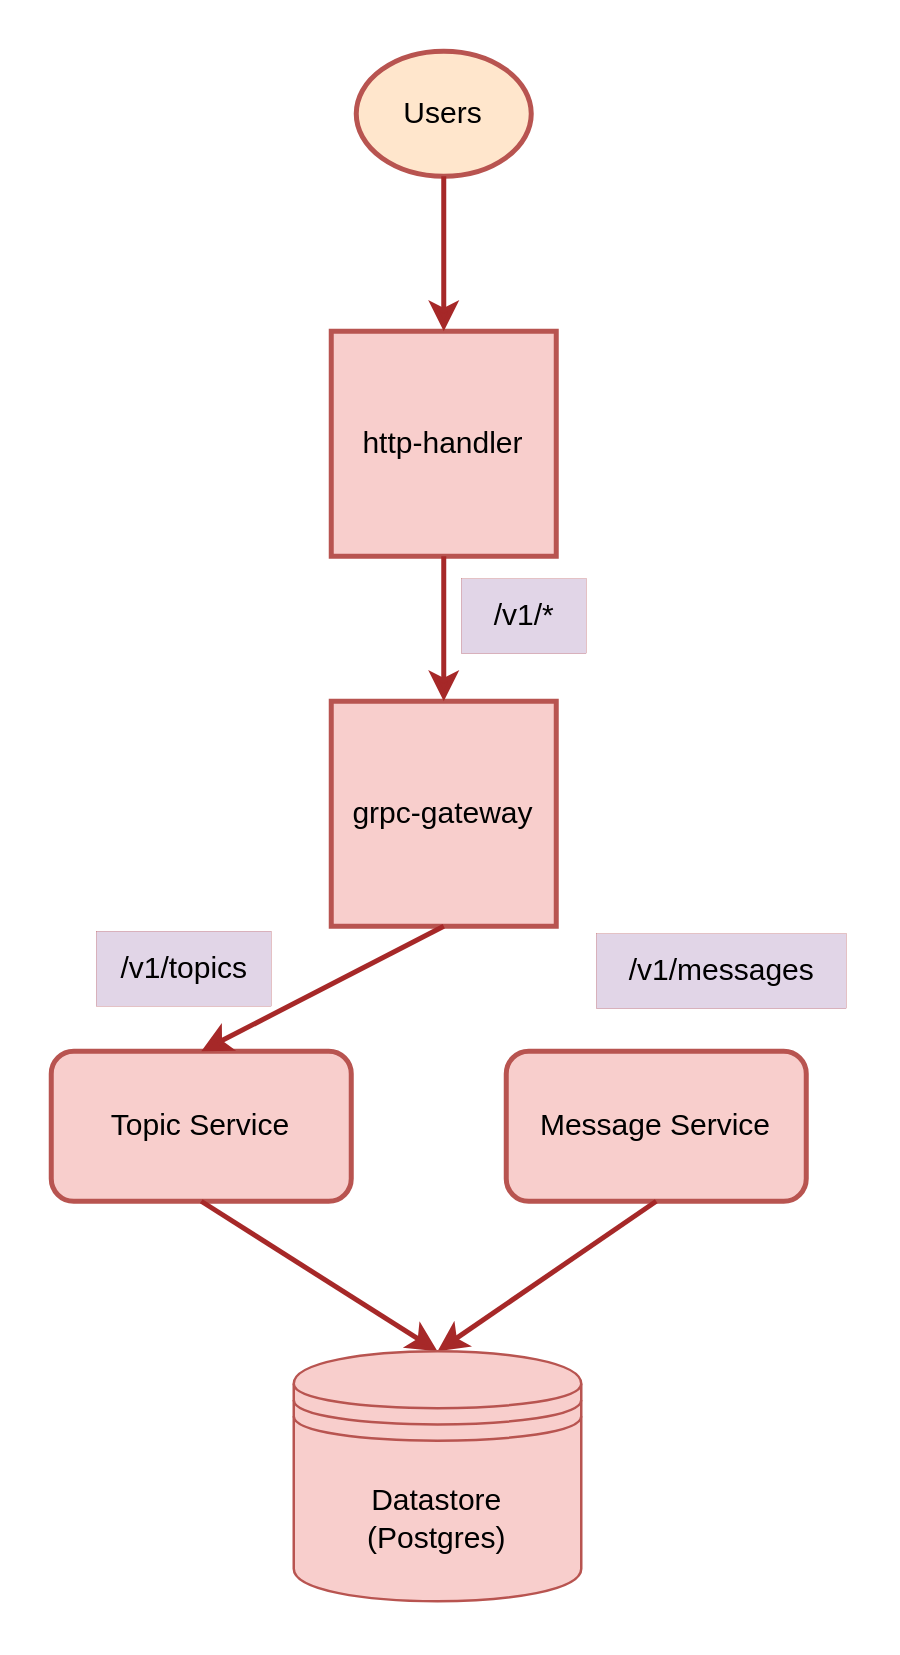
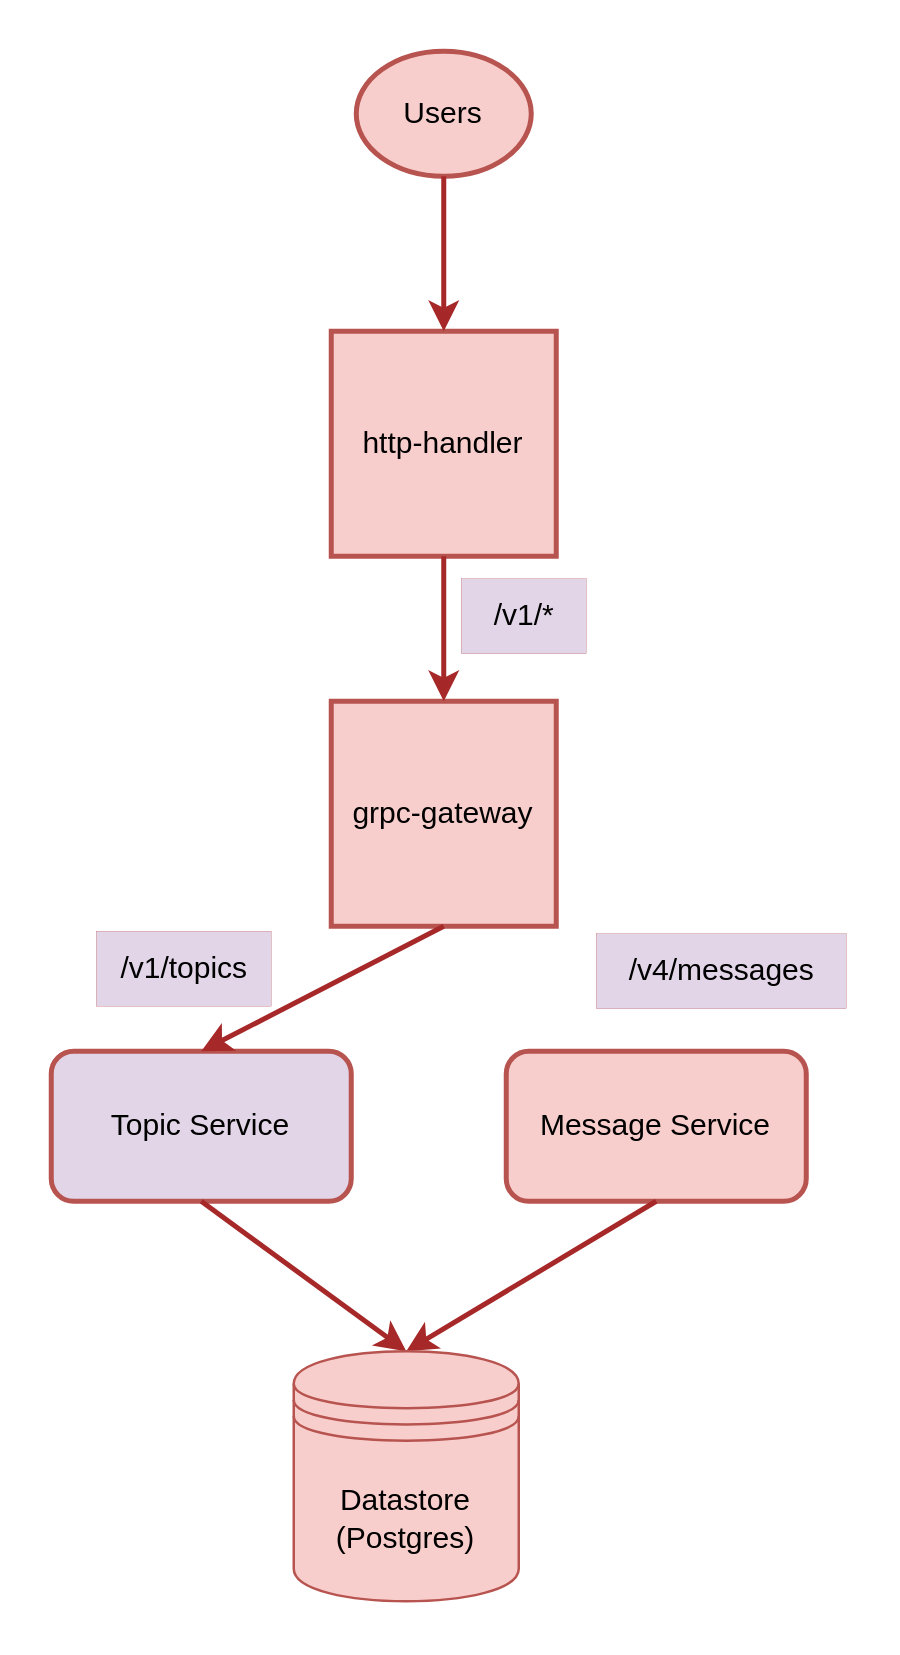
node "Users": fillcolor #ffe6cc -> #f8cecc
node "/v1/messages": label "/v1/messages" -> "/v4/messages"
node "Topic Service": fillcolor #f8cecc -> #e1d5e7
node "Datastore (Postgres)": size 288x250 -> 225x250
